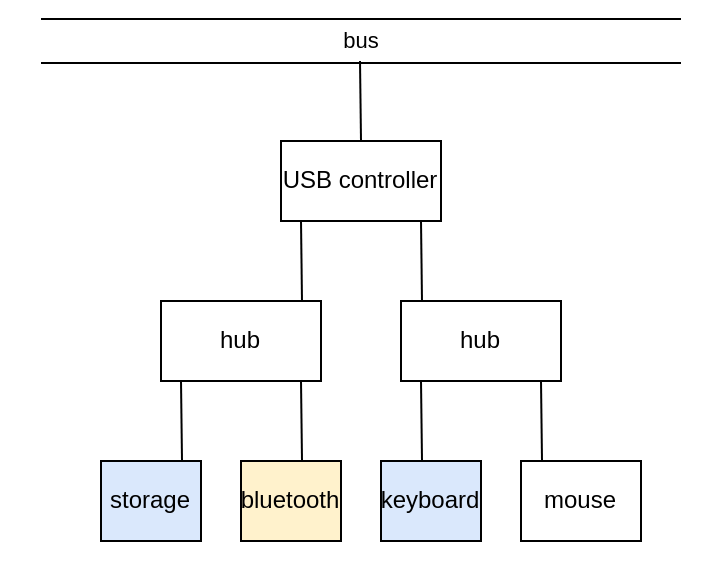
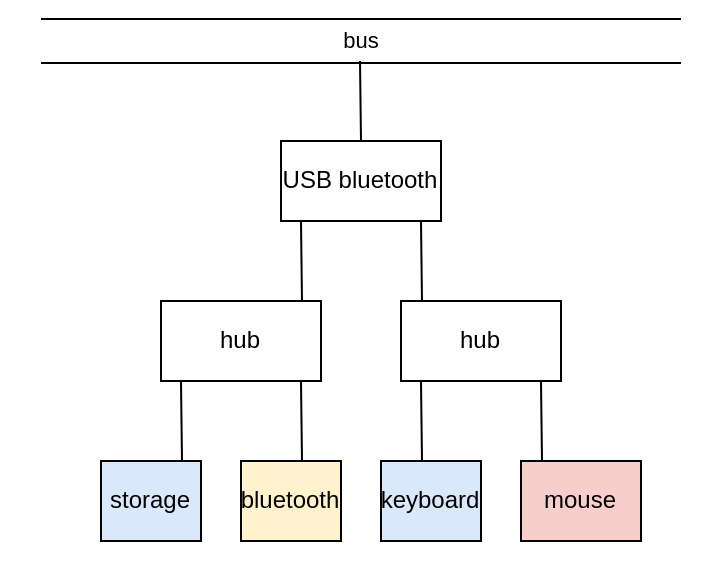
node "USB controller": label "USB controller" -> "USB bluetooth"
node "mouse": fillcolor #ffffff -> #f8cecc
